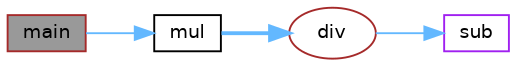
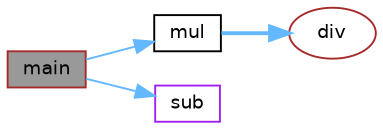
edge "div" -> "sub": now "main" -> "sub"
